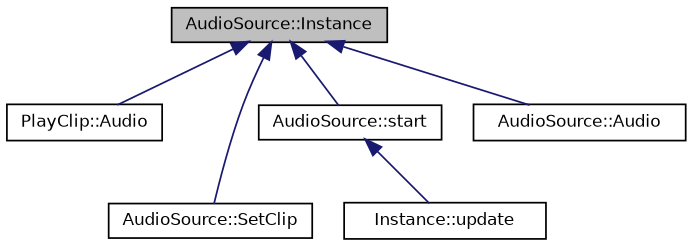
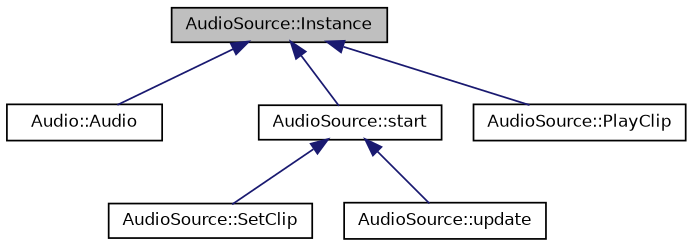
node "PlayClip::Audio": label "PlayClip::Audio" -> "Audio::Audio"
node "AudioSource::Audio": label "AudioSource::Audio" -> "AudioSource::PlayClip"
edge "AudioSource::SetClip" -> "AudioSource::Instance": now "AudioSource::SetClip" -> "AudioSource::start"
node "Instance::update": label "Instance::update" -> "AudioSource::update"
